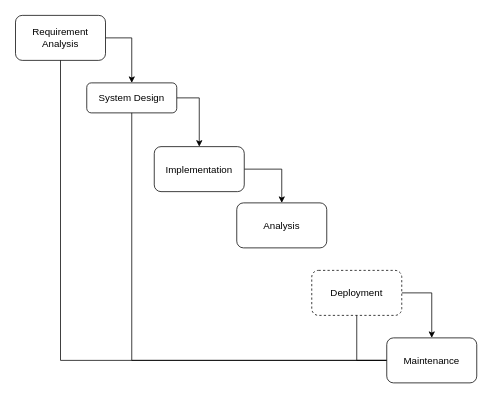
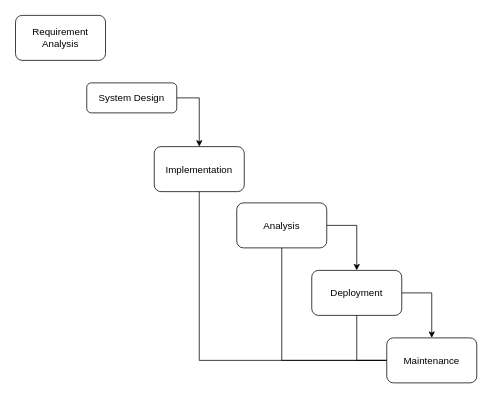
edge "Requirement Analysis" -> "System Design": removed
edge "Implementation" -> "Analysis": removed
edge "Analysis" -> "Deployment": added
edge "System Design" -- "Maintenance": removed
edge "Requirement Analysis" -- "Maintenance": removed
edge "Implementation" -- "Maintenance": added
node "Deployment": style dashed -> solid
edge "Analysis" -- "Maintenance": added
